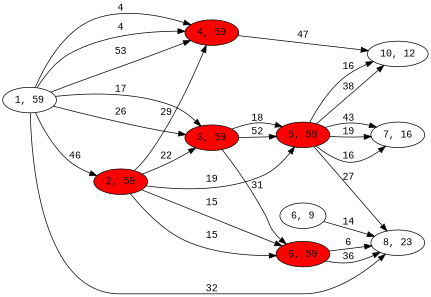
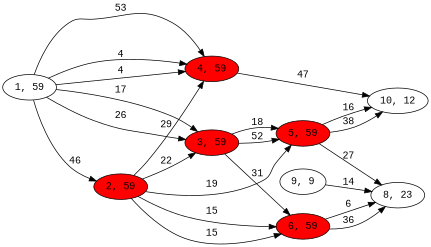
node "7, 16": removed
node "6, 9": label "6, 9" -> "9, 9"
edge "1, 59" -> "8, 23": removed, label "32"
